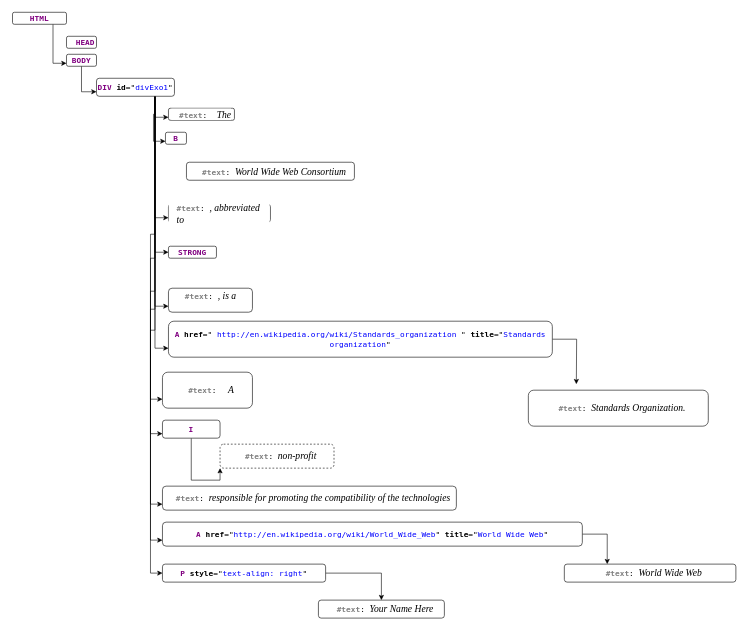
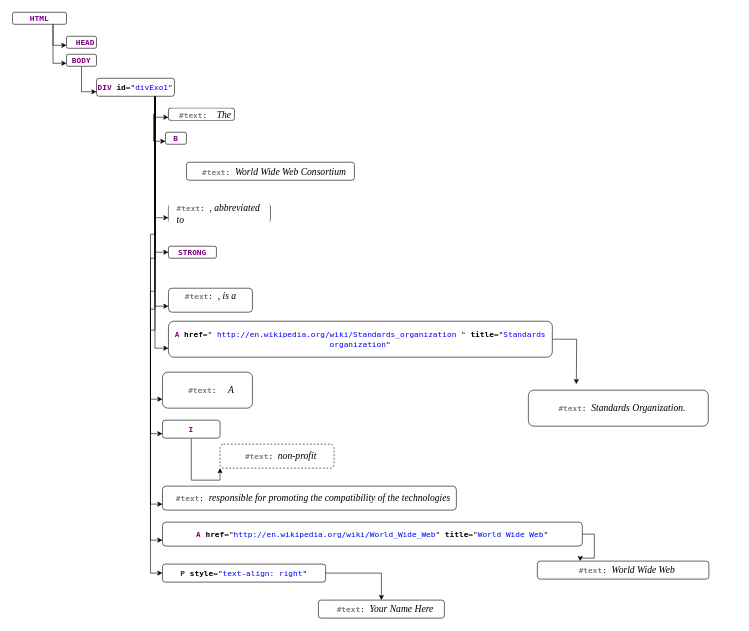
edge "HTML" -> "HEAD": added
node "#text: World Wide Web": moved (650, 573) -> (623, 570)
